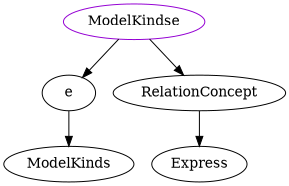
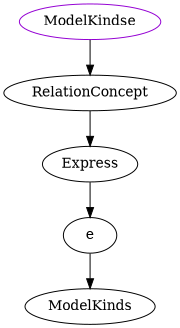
edge "ModelKindse" -> "e": now "Express" -> "e"
